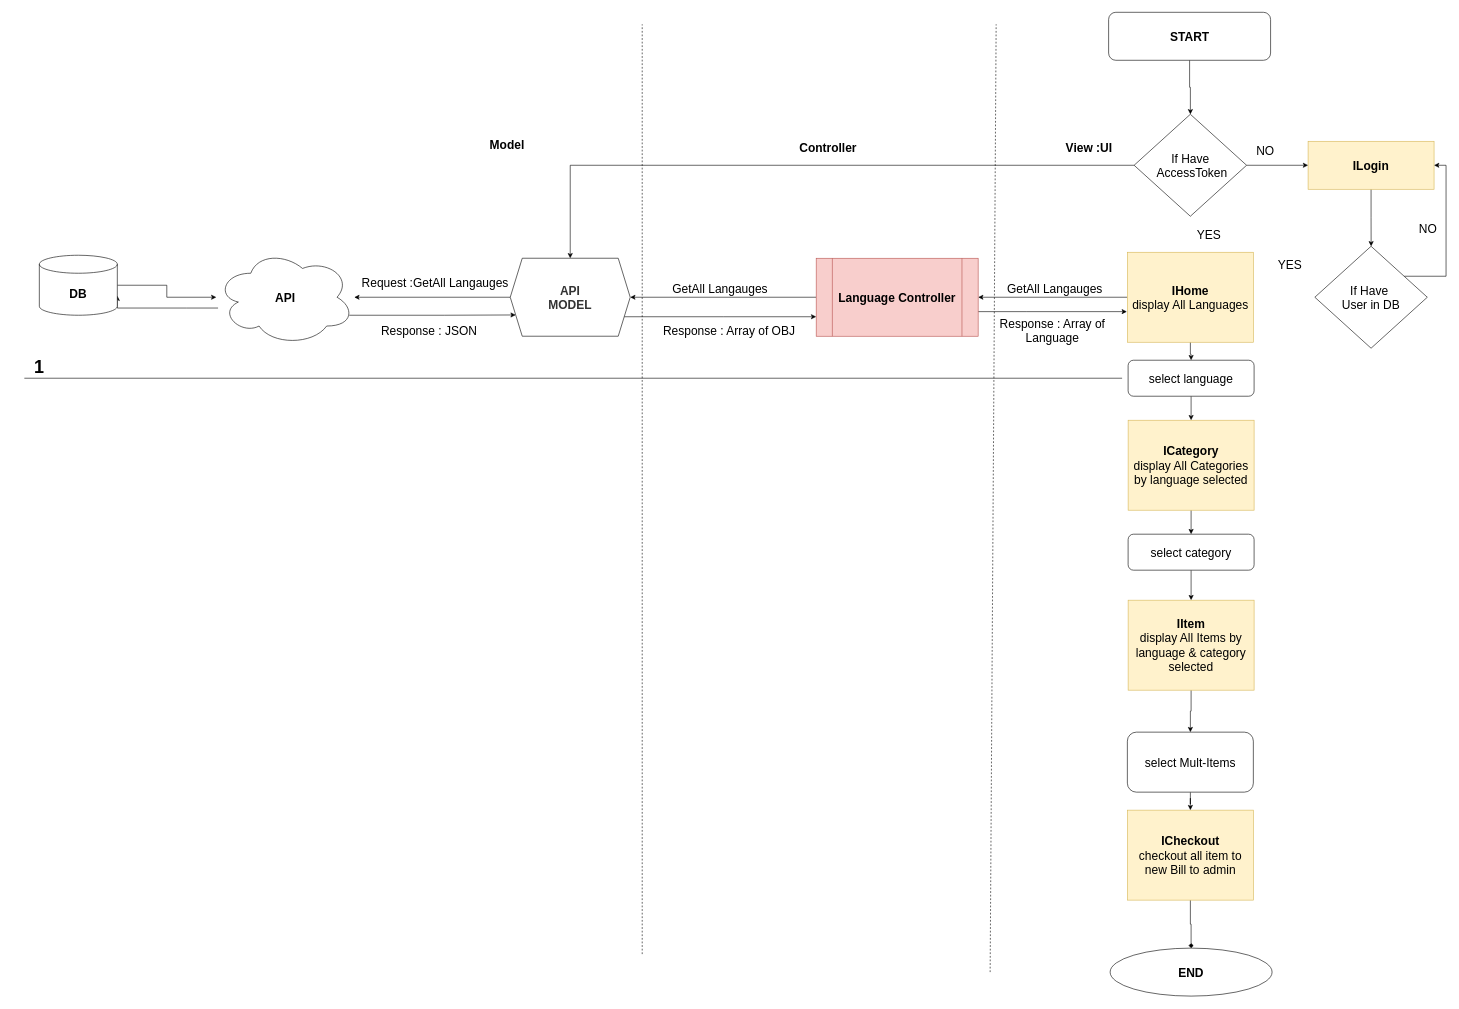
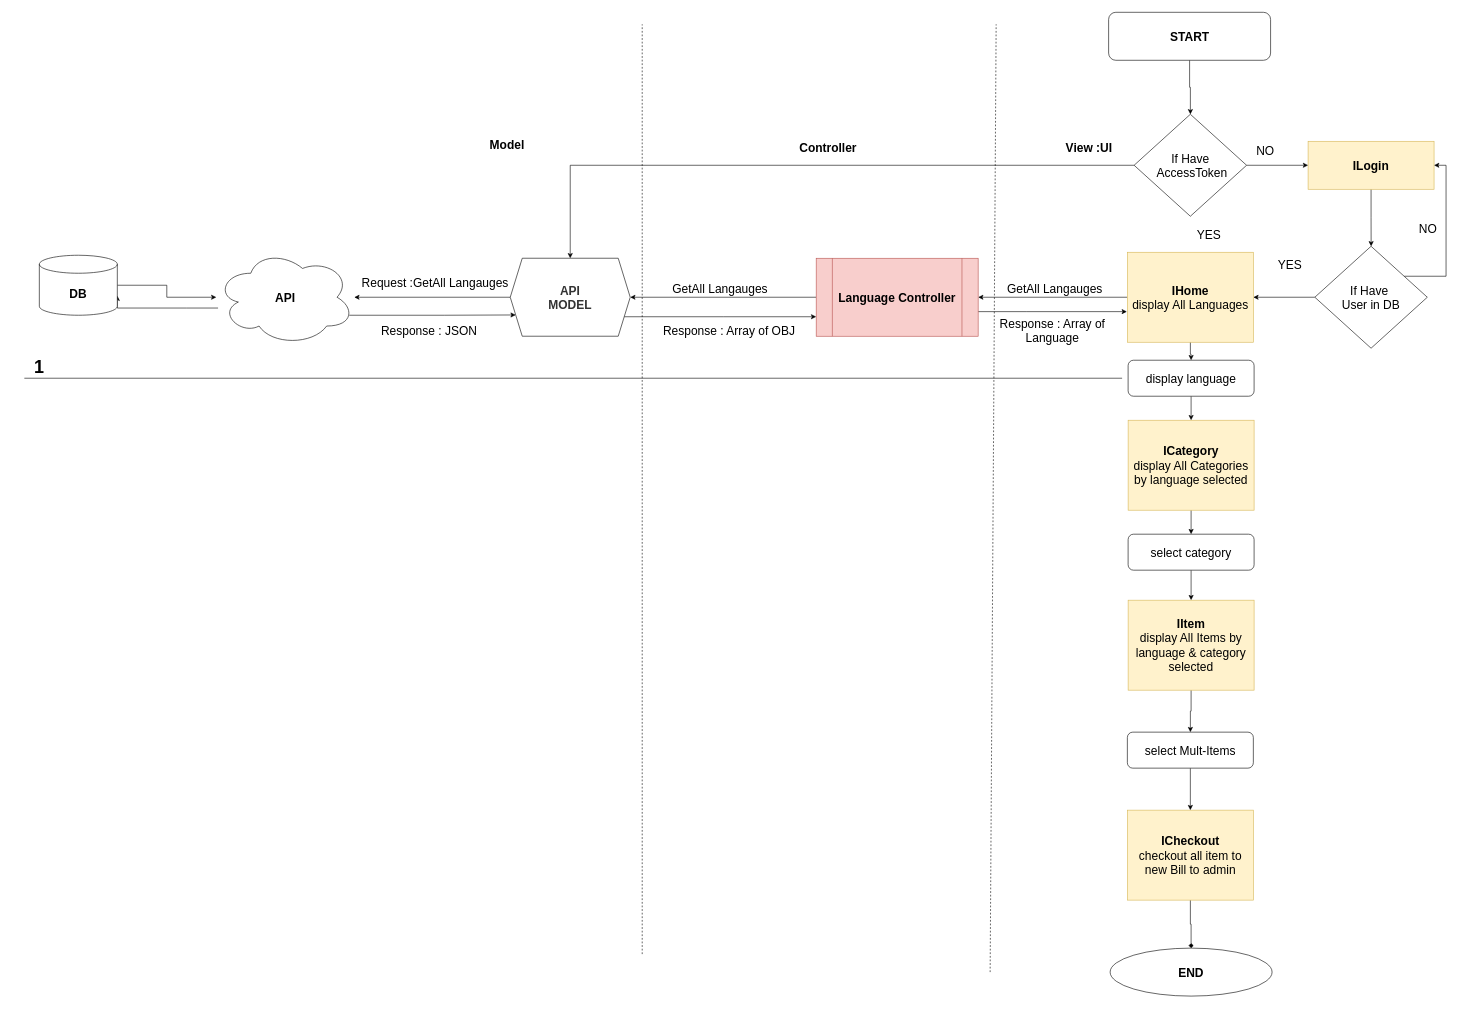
edge "If Have User in DB" -> "IHome display All Languages": added
node "select language": label "select language" -> "display language"
node "select Mult-Items": size 126x60 -> 126x36
